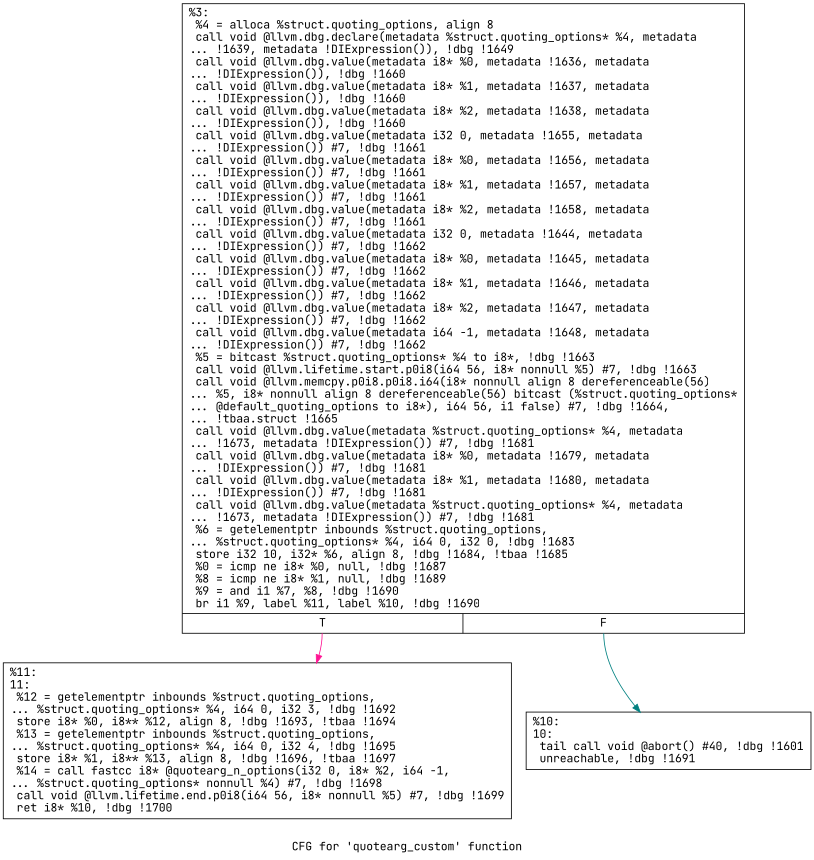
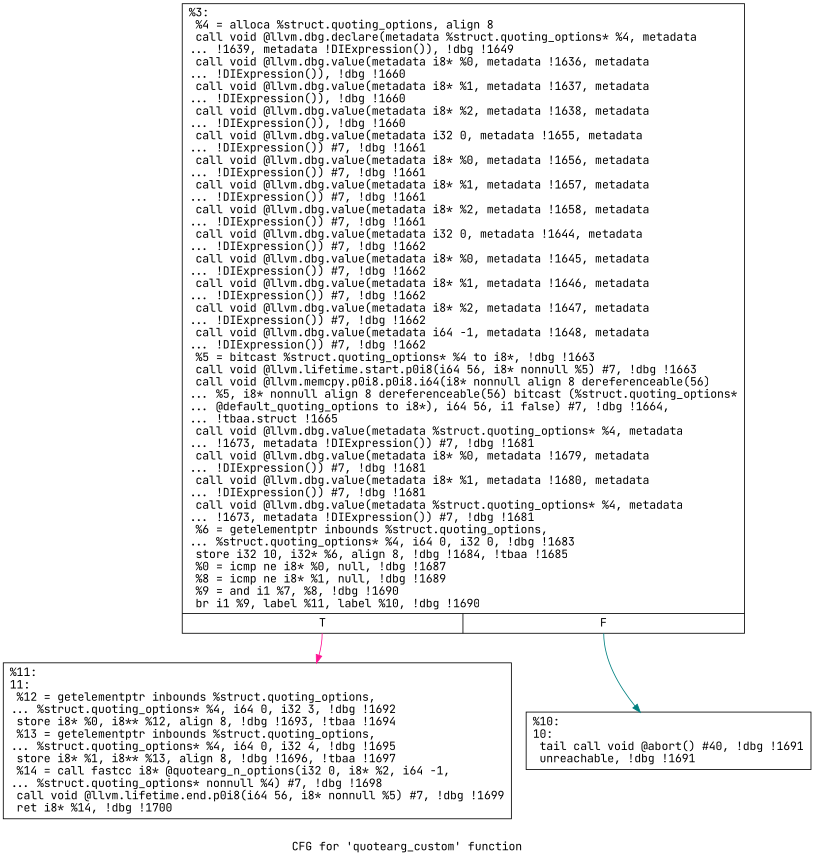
node "%10:": text "tail call void @abort() #40, !dbg !1601" -> "tail call void @abort() #40, !dbg !1691"
node "%11:": text "ret i8* %10, !dbg !1700" -> "ret i8* %14, !dbg !1700"
